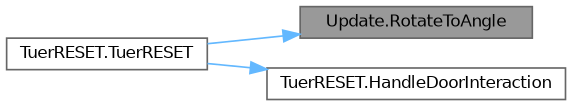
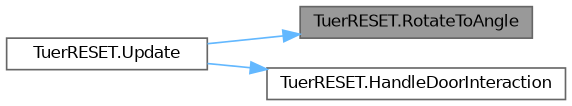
node "Update.RotateToAngle": label "Update.RotateToAngle" -> "TuerRESET.RotateToAngle"
node "TuerRESET.TuerRESET": label "TuerRESET.TuerRESET" -> "TuerRESET.Update"
